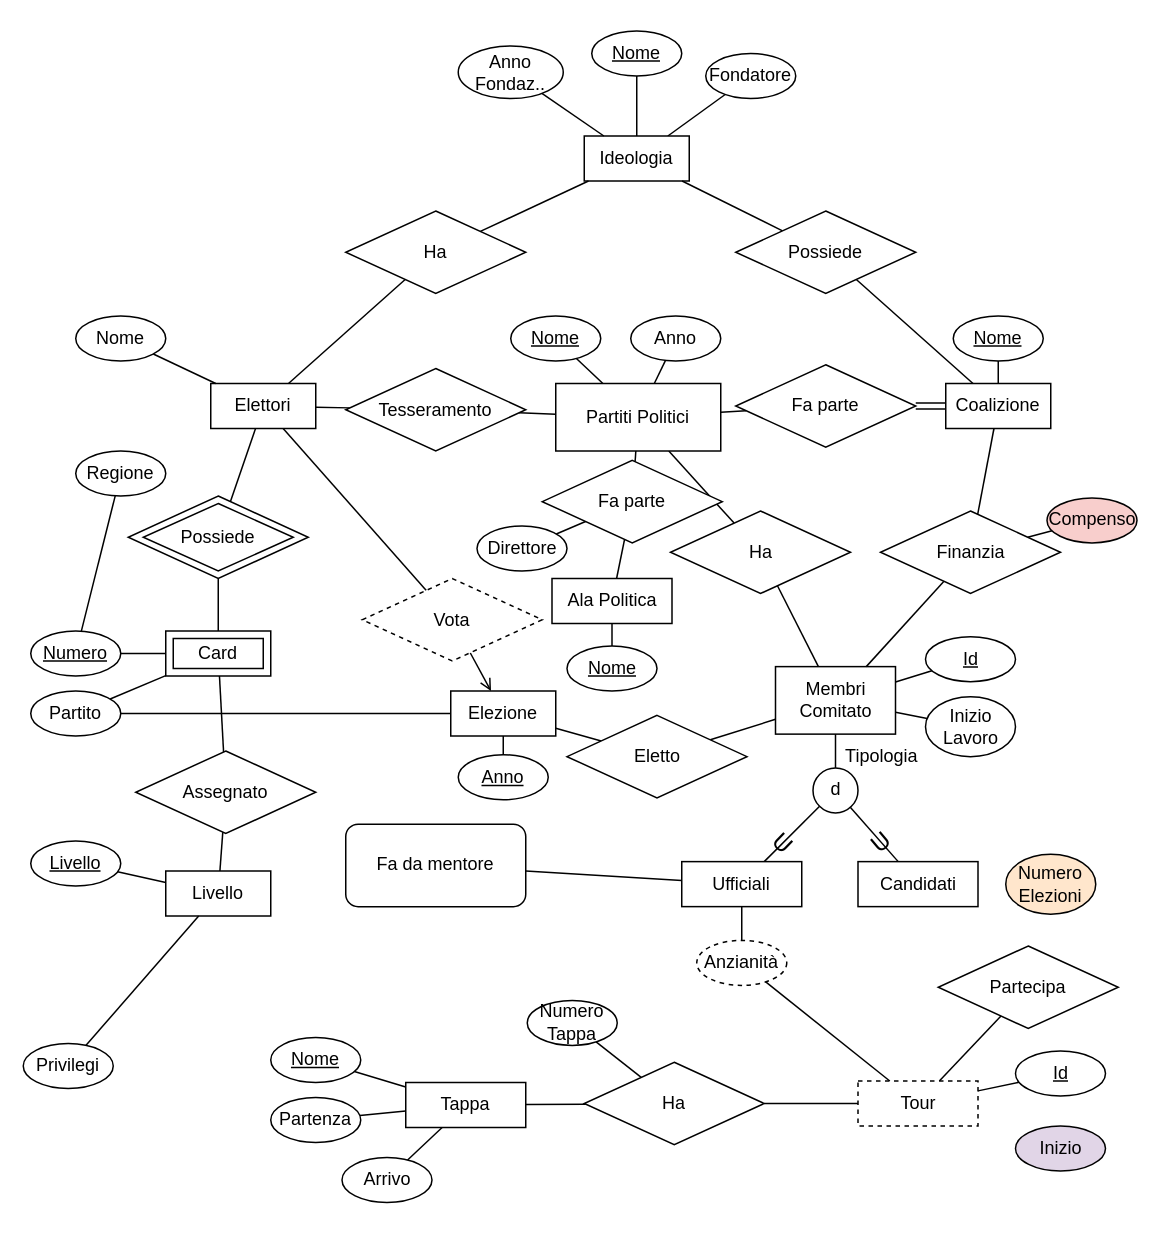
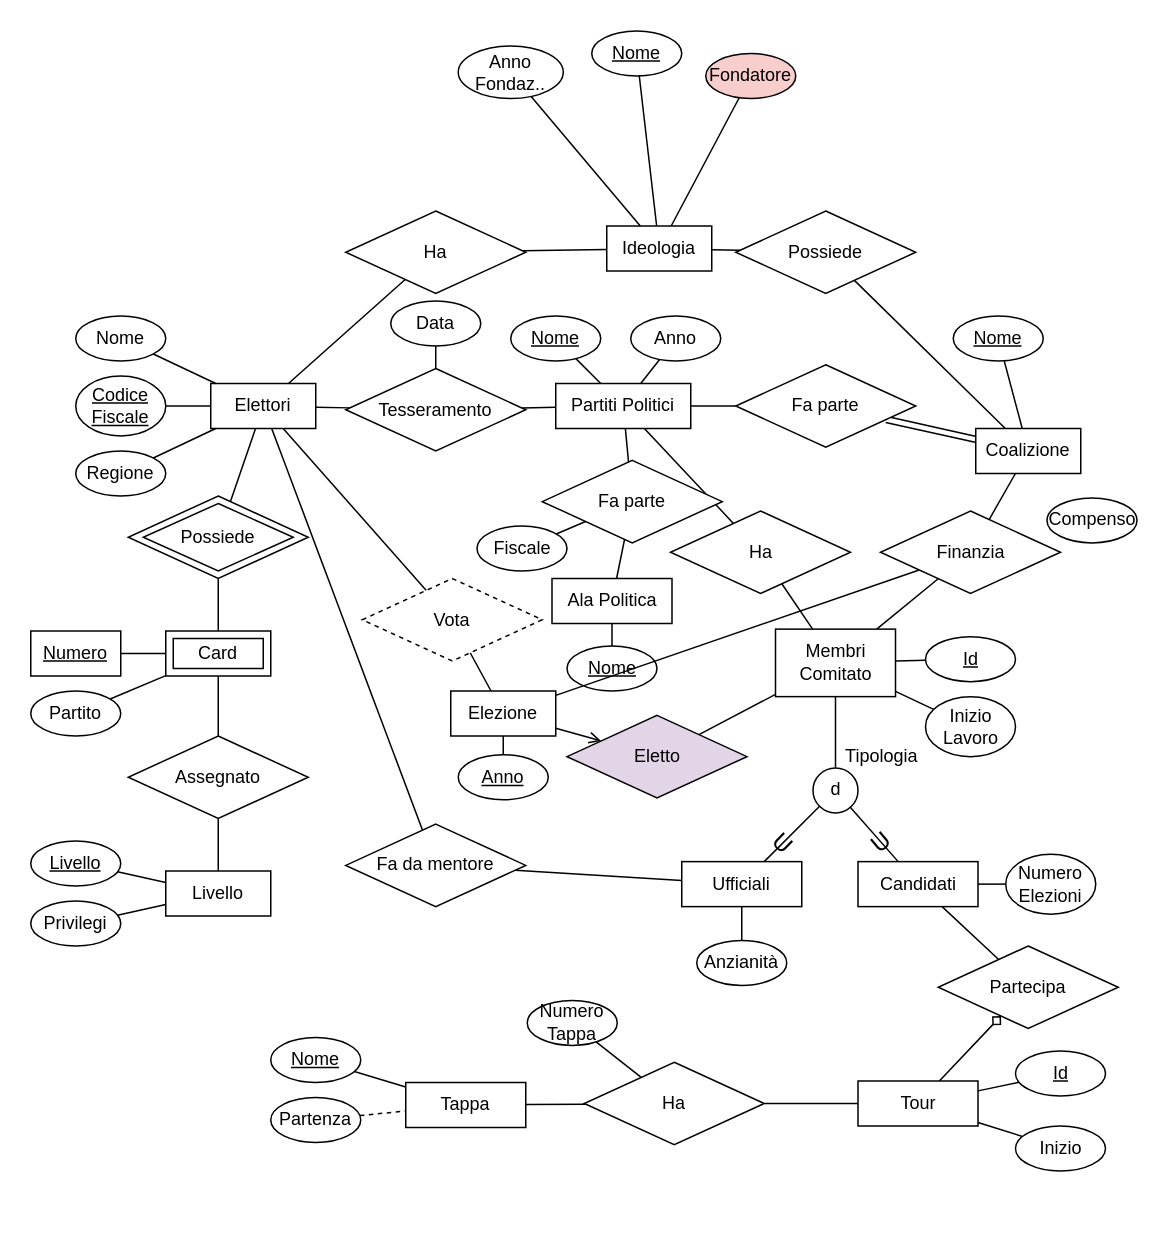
node "Fondatore": fillcolor #ffffff -> #f8cecc
node "Ideologia": moved (637, 158) -> (659, 248)
node "Data": added
edge "Data" -- "Tesseramento": added
node "Codice Fiscale": added
edge "Codice Fiscale" -- "Elettori": added
node "Coalizione": moved (998, 406) -> (1028, 451)
node "Partiti Politici": size 165x68 -> 135x45
node "Compenso": fillcolor #f8cecc -> #ffffff
edge "Compenso" -- "Finanzia": removed
node "Direttore": label "Direttore" -> "Fiscale"
edge "Regione" -- "Numero": now "Regione" -- "Elettori"
edge "Elettori" -- "Fa da mentore": added
node "Numero": shape ellipse -> rectangle
edge "Vota" -> "Elezione": arrowhead open -> none
node "Membri Comitato": moved (836, 700) -> (836, 663)
edge "Partito" -- "Elezione": now "Finanzia" -- "Elezione"
edge "Elezione" -- "Eletto": arrowhead none -> open
node "Eletto": fillcolor #ffffff -> #e1d5e7
node "Assegnato": moved (226, 792) -> (218, 777)
node "Fa da mentore": shape rounded rectangle -> diamond
edge "Candidati" -- "Numero Elezioni": added
node "Numero Elezioni": fillcolor #ffe6cc -> #ffffff
edge "Candidati" -- "Partecipa": added
node "Anzianità": style dashed -> solid
edge "Partecipa" -- "Tour": arrowhead none -> diamond
edge "Anzianità" -- "Tour": now "Inizio" -- "Tour"
node "Privilegi": moved (68, 1066) -> (76, 923)
node "Tour": style dashed -> solid
edge "Tappa" -- "Partenza": style solid -> dashed
edge "Tappa" -- "Arrivo": removed
node "Inizio": fillcolor #e1d5e7 -> #ffffff
node "Arrivo": removed
